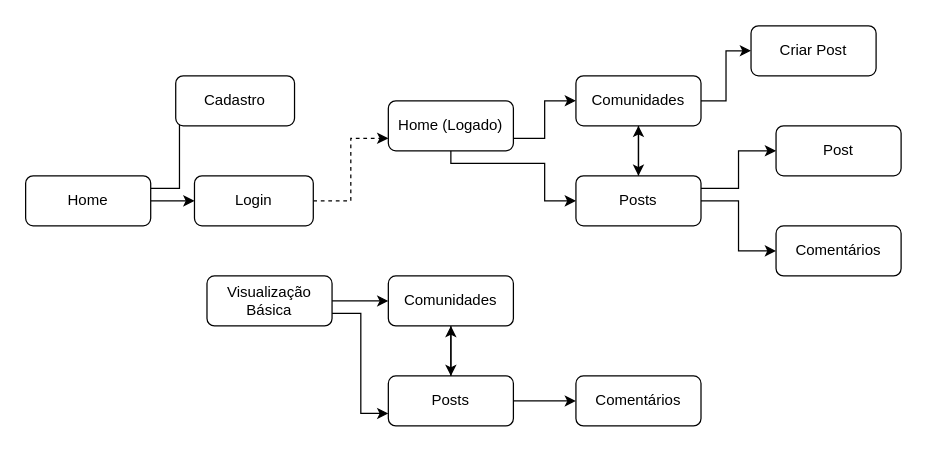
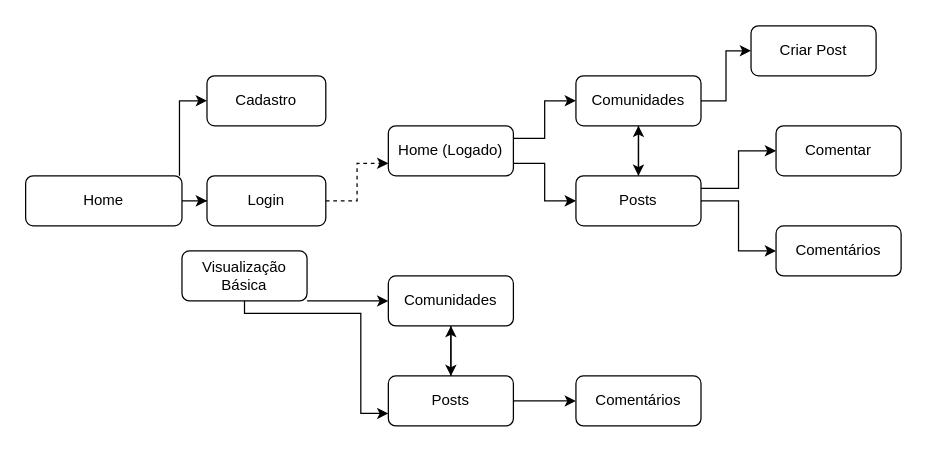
node "Cadastro": moved (235, 101) -> (266, 101)
node "Home (Logado)": moved (451, 126) -> (451, 151)
node "Post": label "Post" -> "Comentar"
node "Home": size 125x50 -> 156x50
node "Login": moved (254, 201) -> (266, 201)
node "Visualização Básica": moved (269, 301) -> (244, 276)
